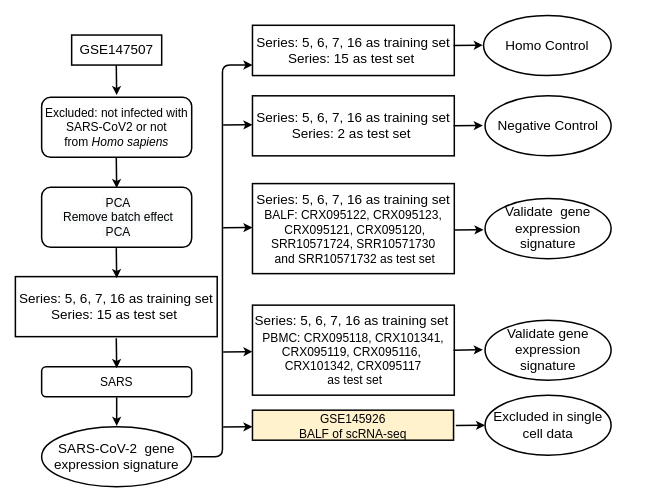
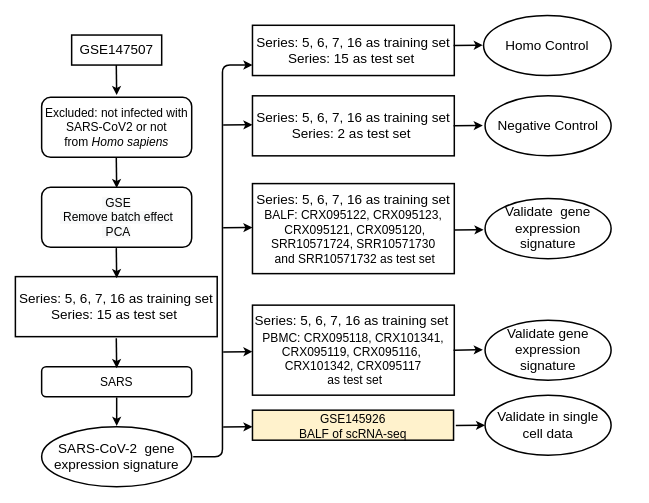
node "PCA Remove batch effect PCA": label "PCA Remove batch effect PCA" -> "GSE Remove batch effect PCA"
node "Excluded in single cell data": label "Excluded in single cell data" -> "Validate in single cell data"
